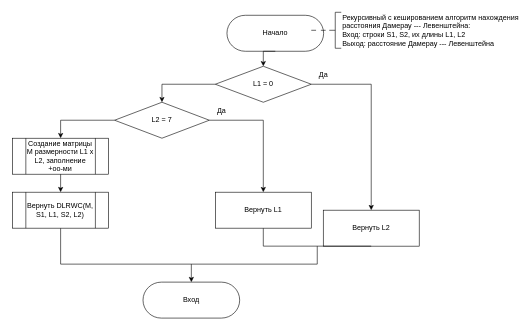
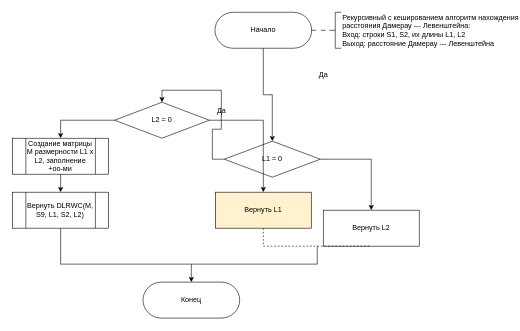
node "Начало": moved (275, 33) -> (263, 30)
node "L1 = 0": moved (263, 84) -> (272, 159)
node "L2 = 7": label "L2 = 7" -> "L2 = 0"
node "Вернуть DLRWC(M, S1, L1, S2, L2)": label "Вернуть DLRWC(M, S1, L1, S2, L2)" -> "Вернуть DLRWC(M, S9, L1, S2, L2)"
node "Вернуть L1": fillcolor #ffffff -> #fff2cc
edge "Вернуть L1" -- "Вернуть L2": style solid -> dashed
node "Вход": label "Вход" -> "Конец"
